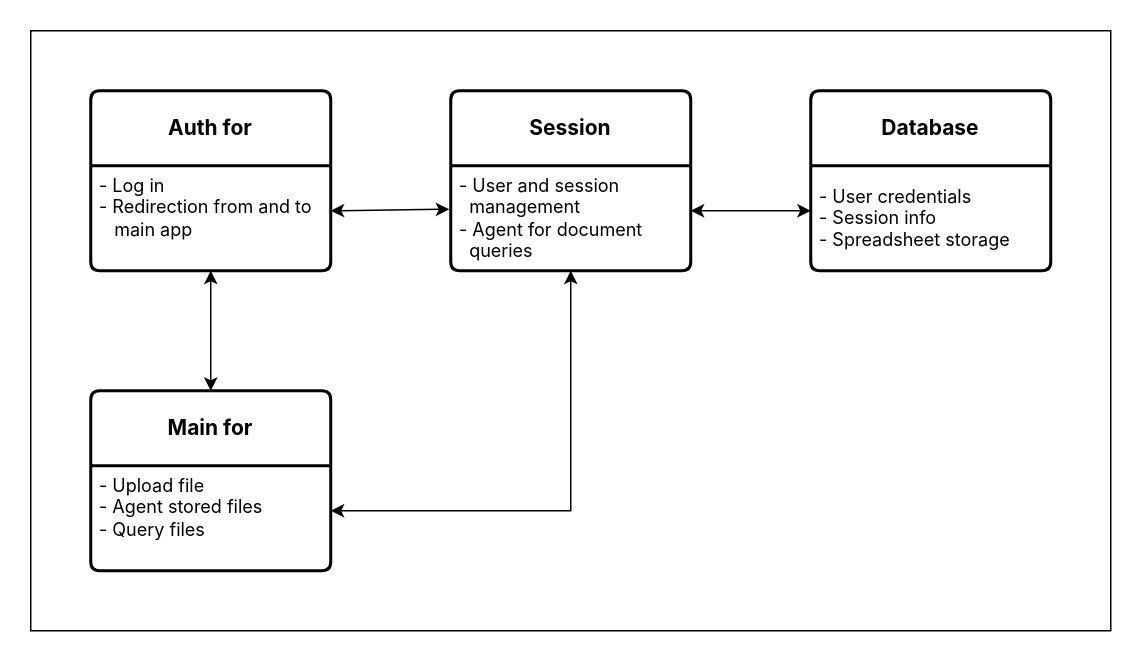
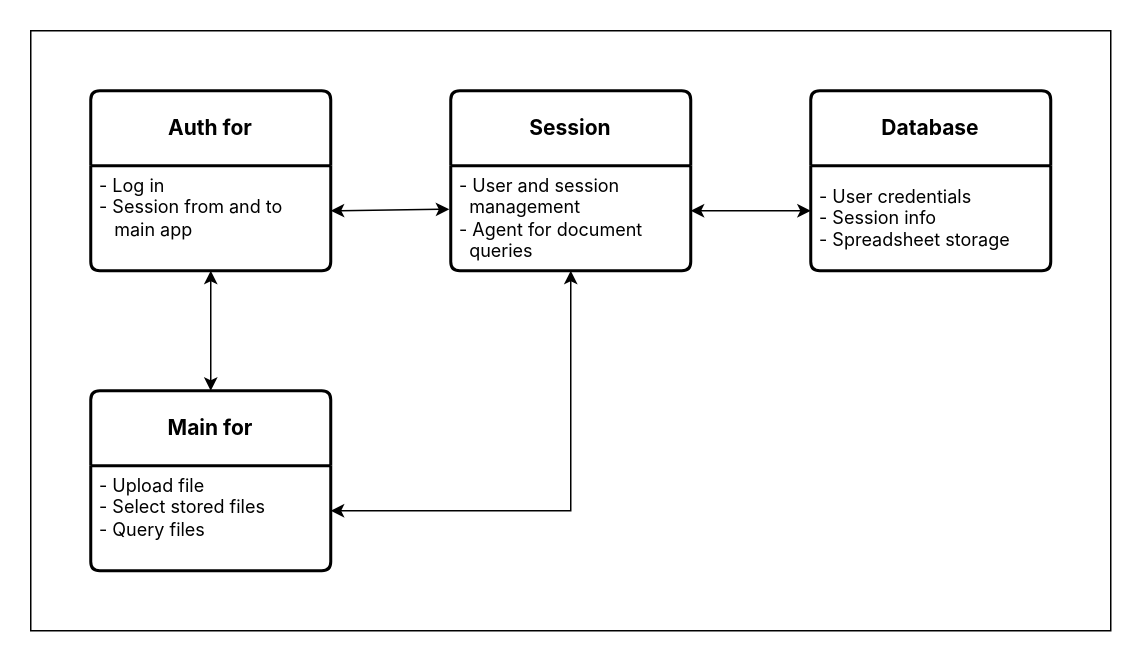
node "- Log in - Redirection from and to main app": label "- Log in - Redirection from and to main app" -> "- Log in - Session from and to main app"
node "- Upload file - Agent stored files - Query files": label "- Upload file - Agent stored files - Query files" -> "- Upload file - Select stored files - Query files"
